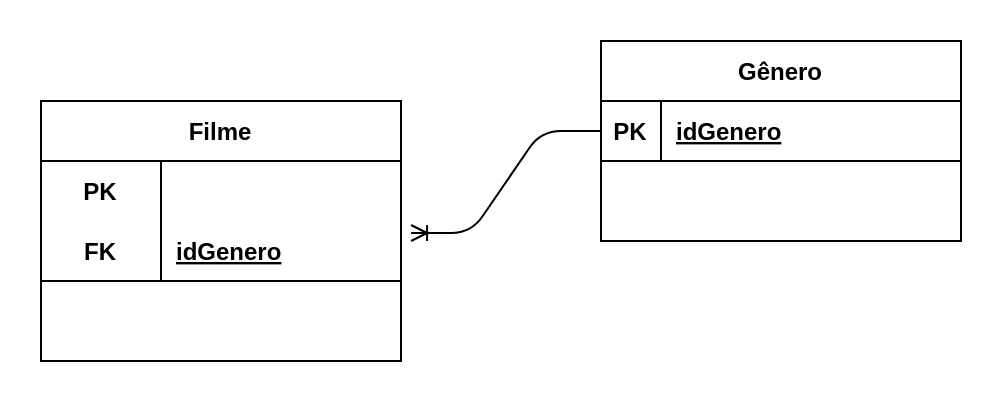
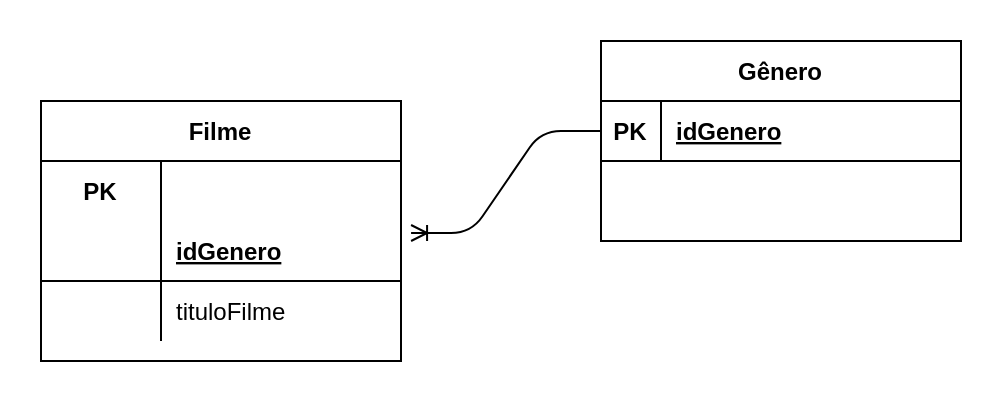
node "FK": removed
node "tituloFilme": added
